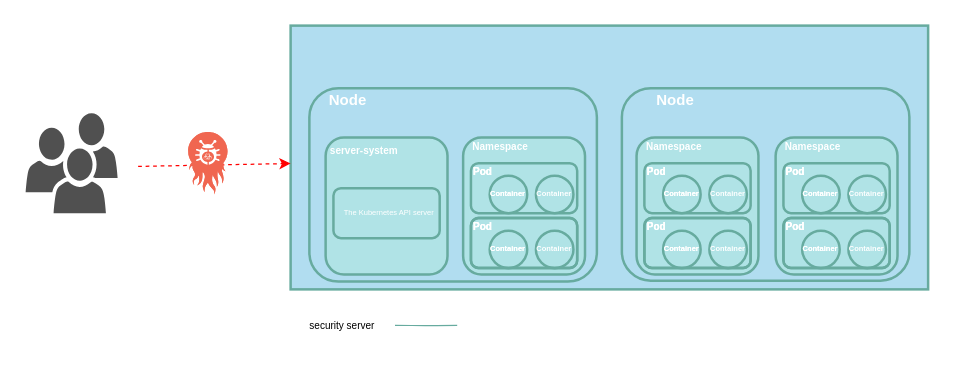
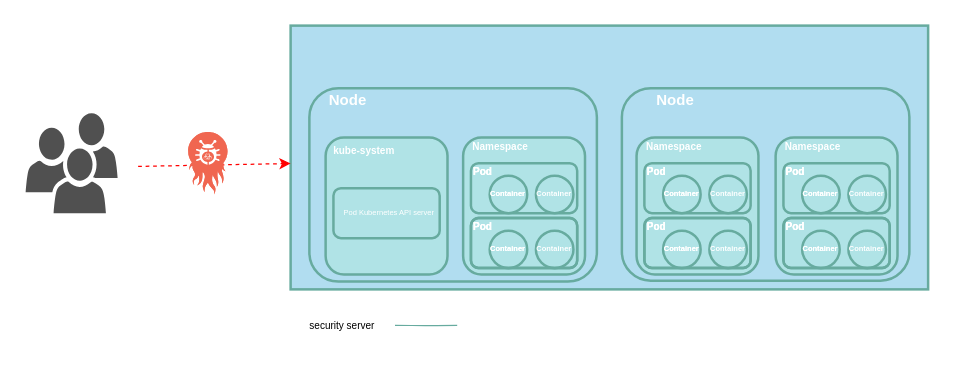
node "server-system": label "server-system" -> "kube-system"
node "The Kubernetes API server": label "The Kubernetes API server" -> "Pod Kubernetes API server"
